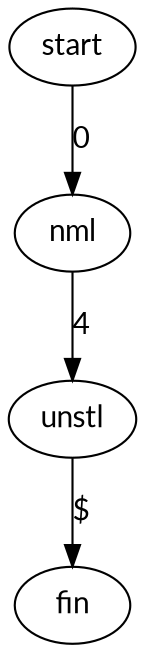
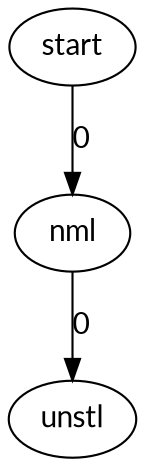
edge "nml" -> "unstl": label "4" -> "0"
node "fin": removed
